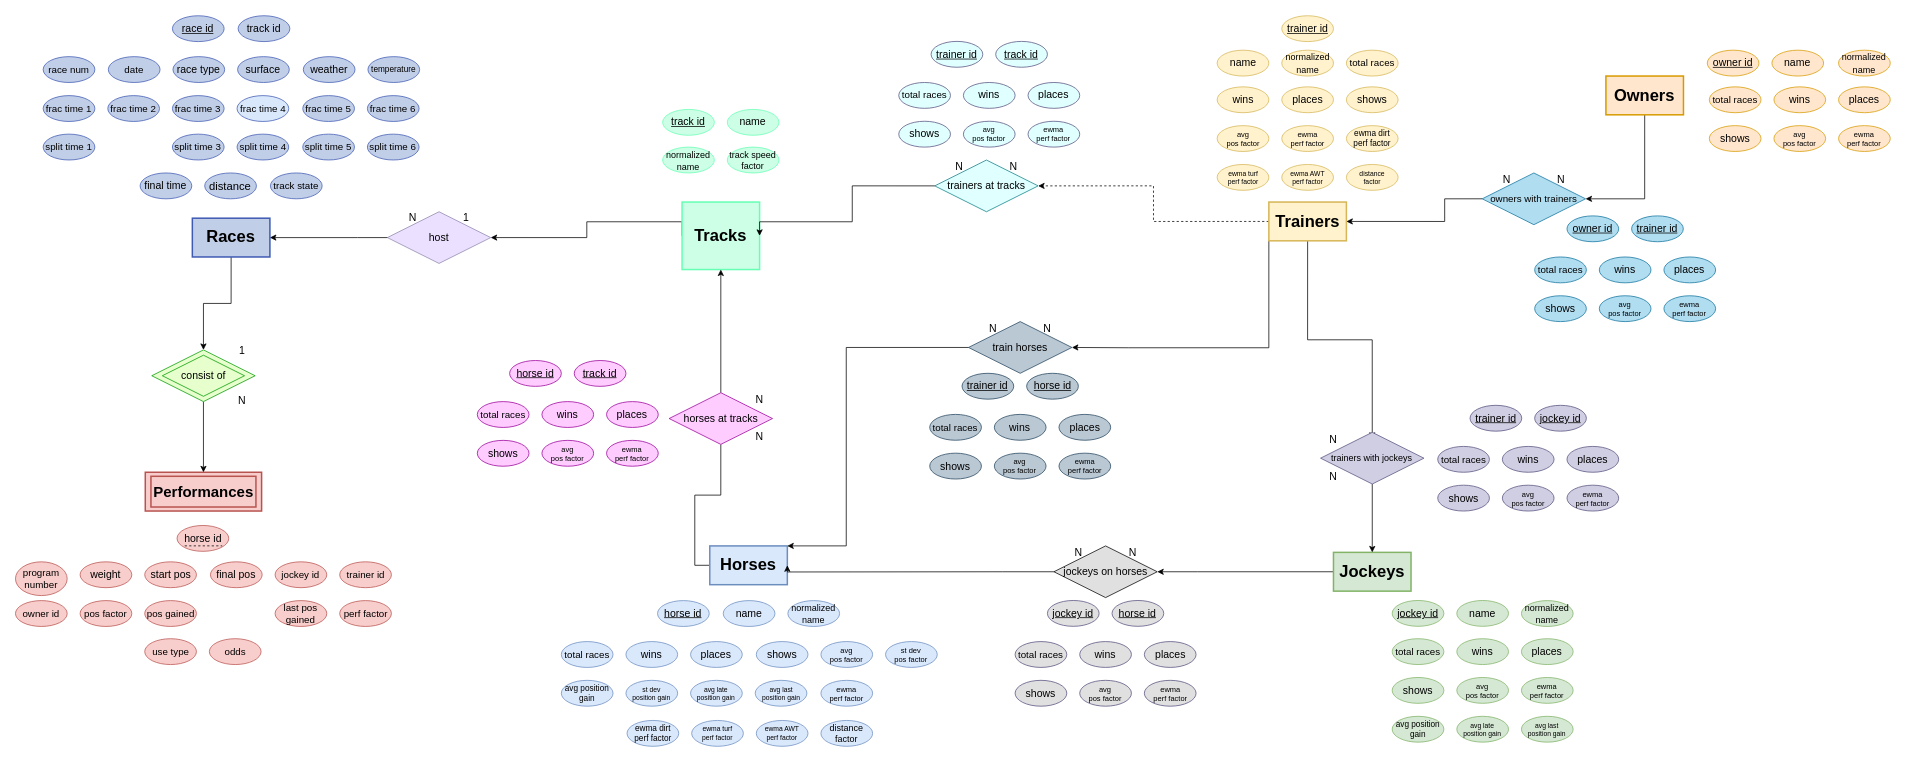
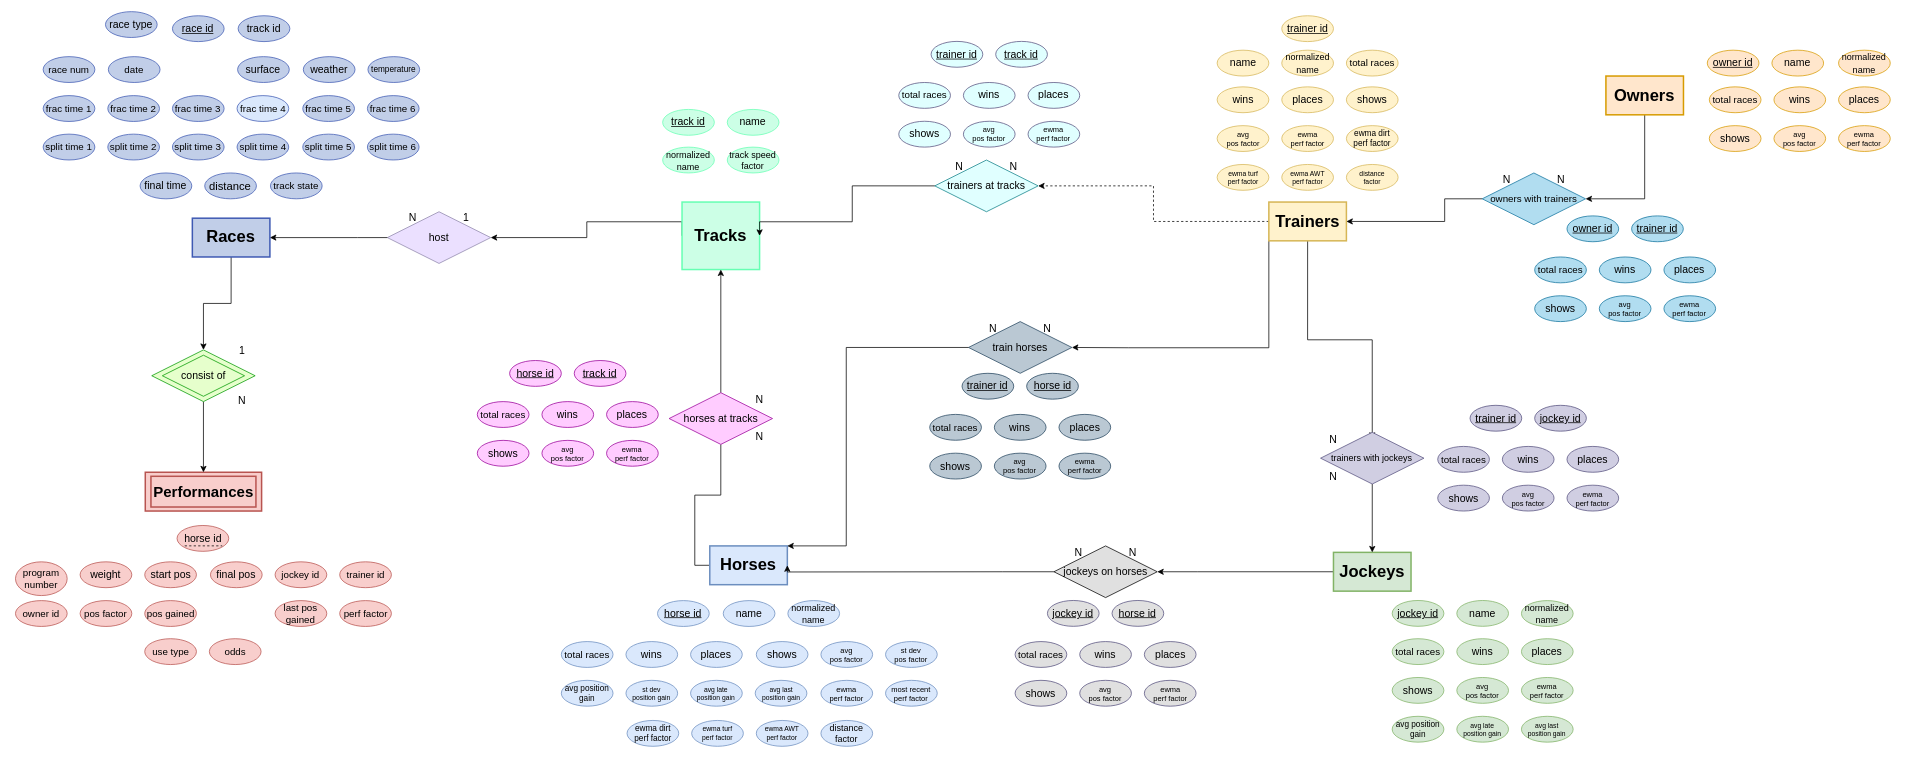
node "race type": moved (199, 69) -> (131, 24)
node "split time 2": added
node "most recent perf factor": added
